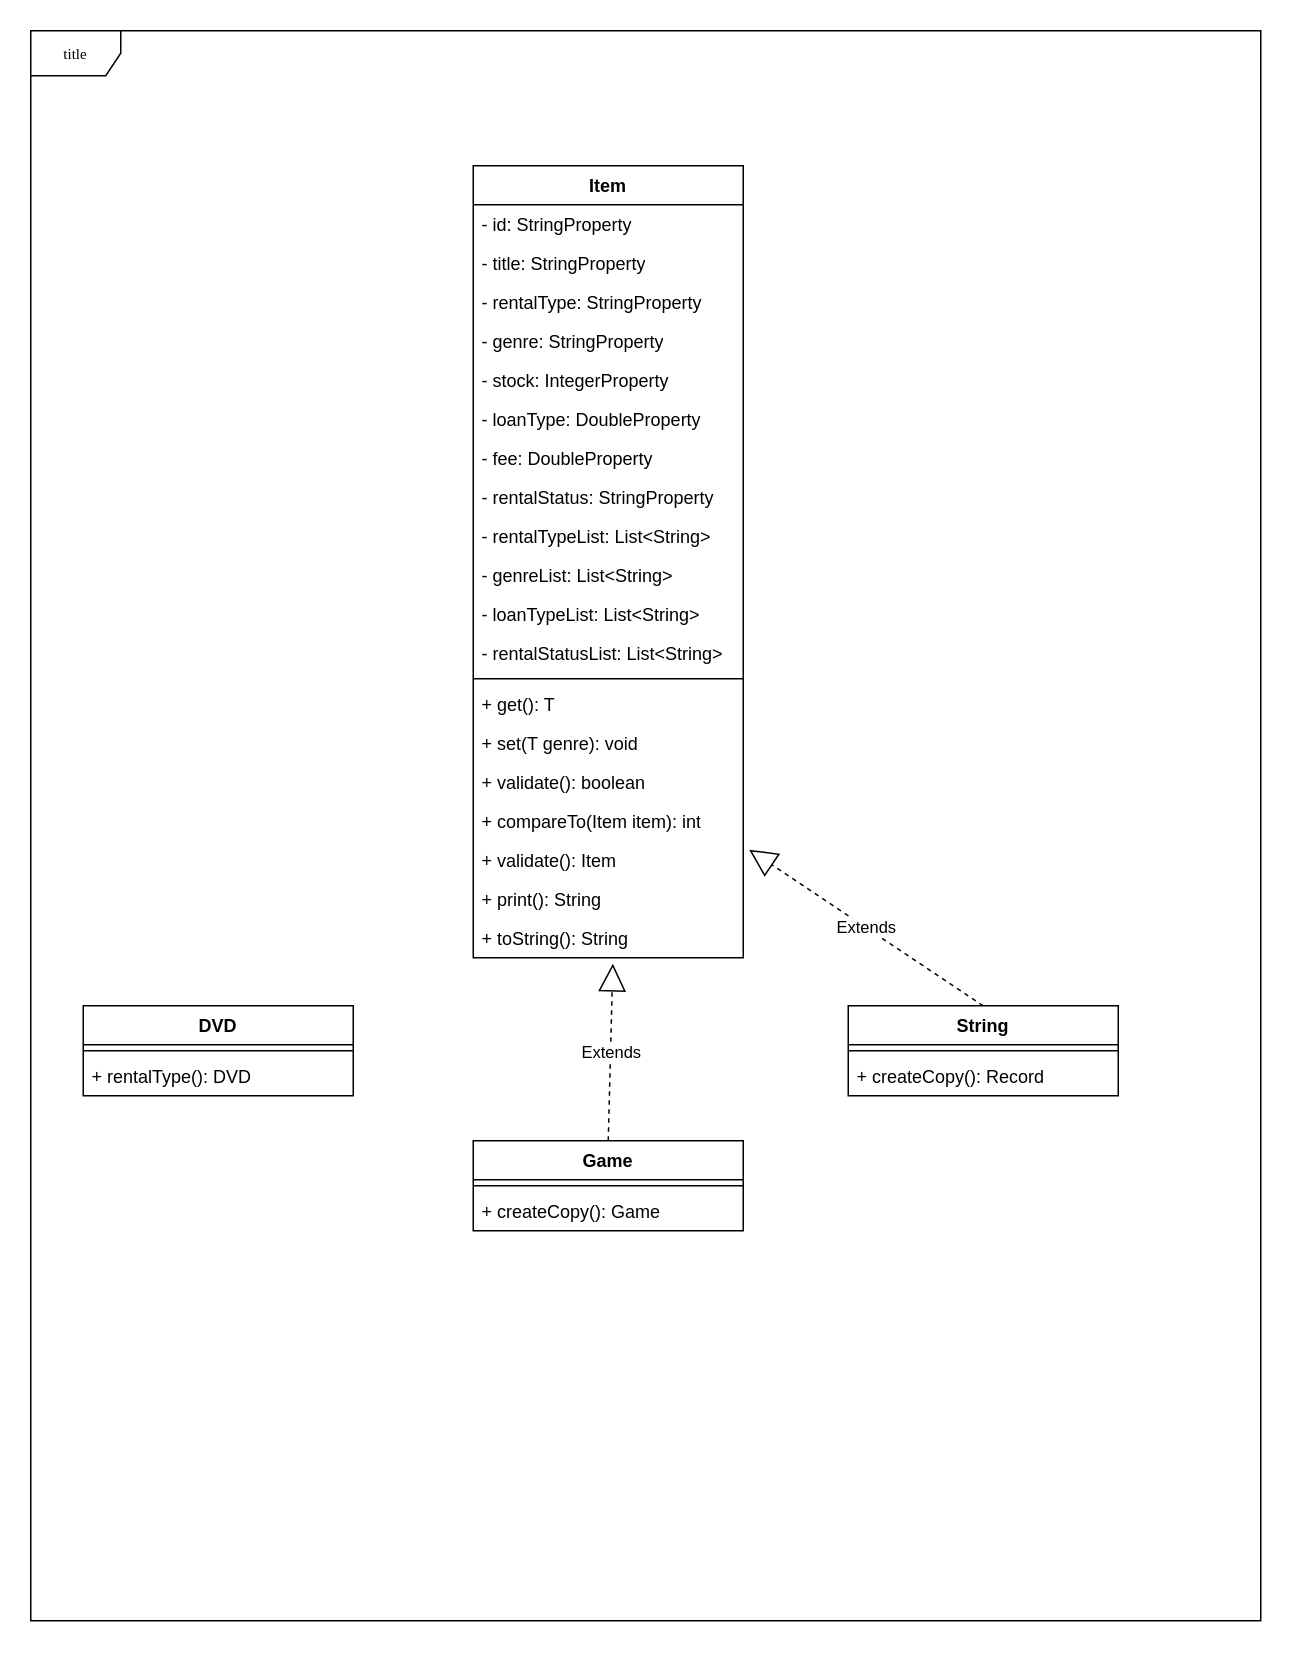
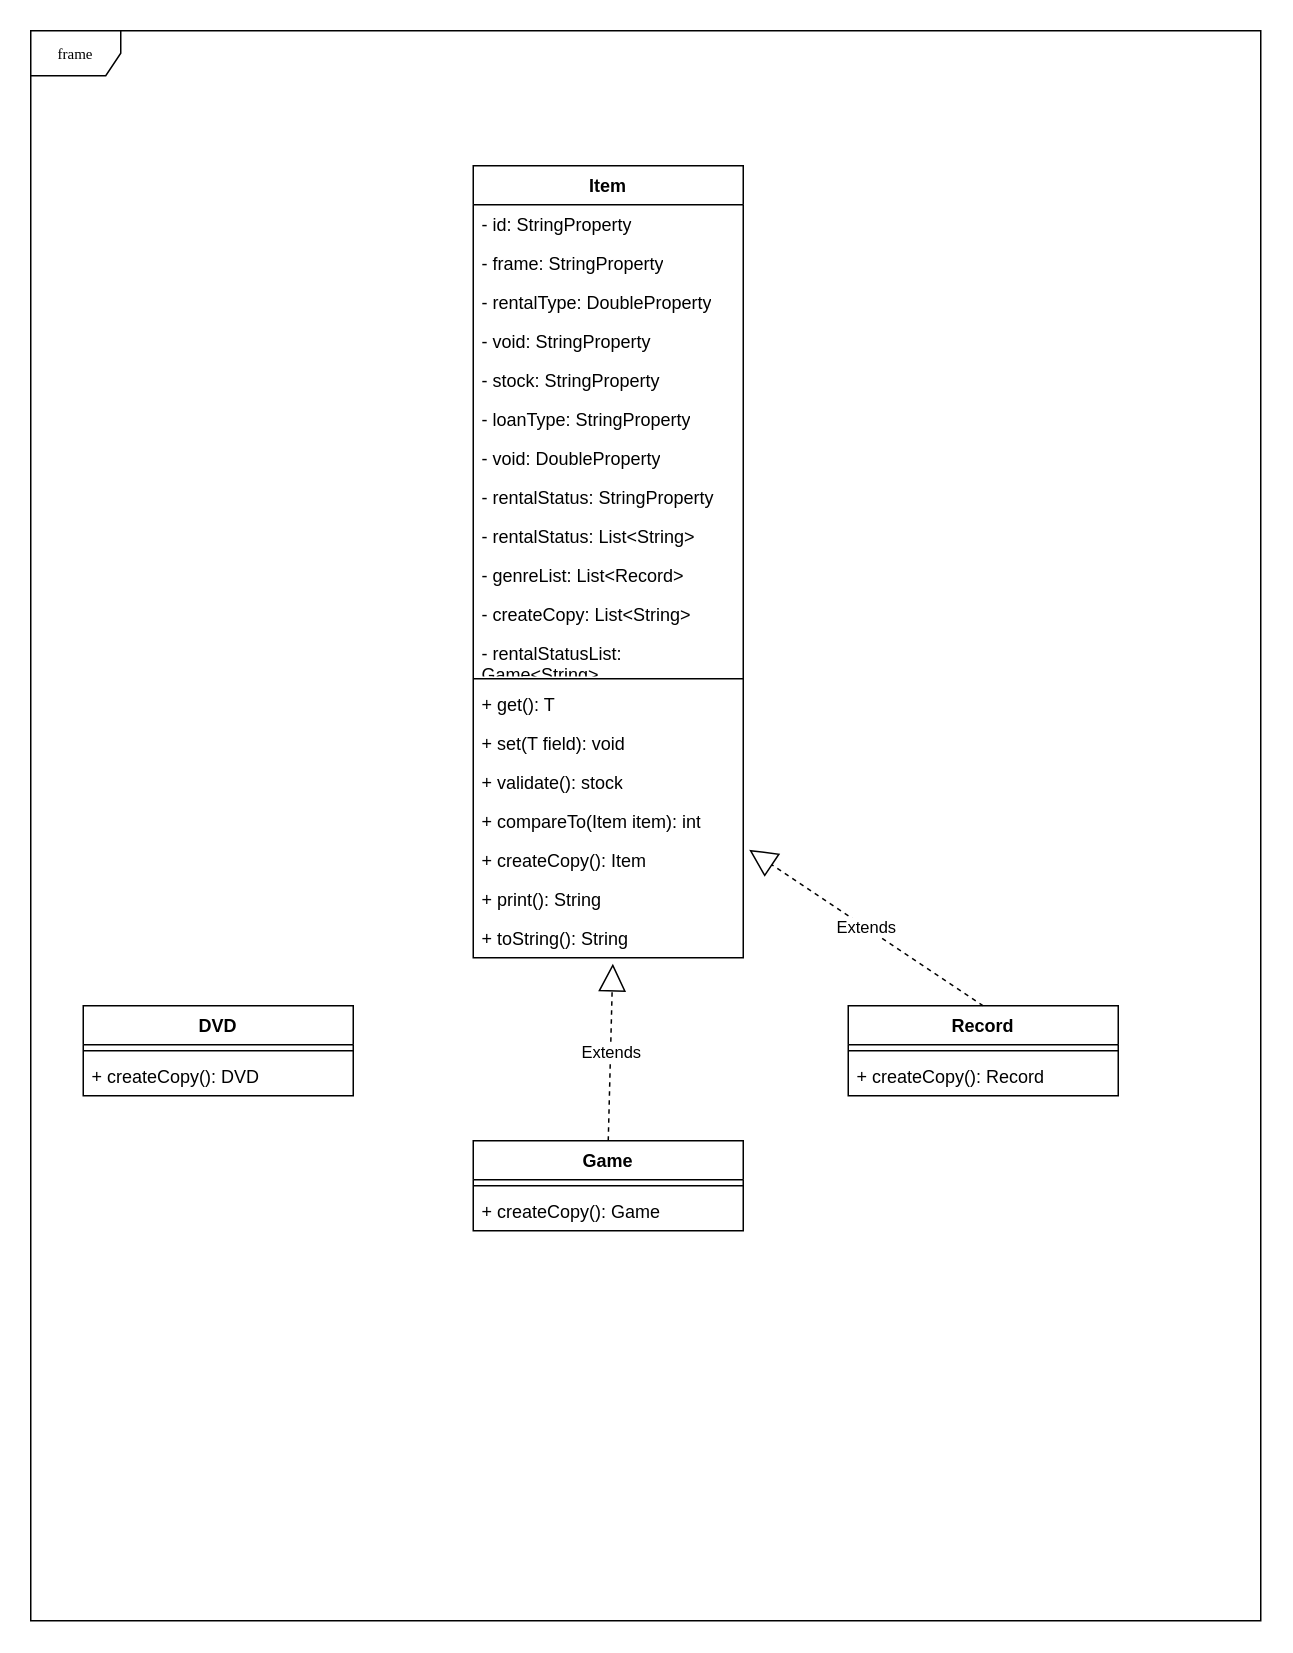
node "title": label "title" -> "frame"
node "- title: StringProperty": label "- title: StringProperty" -> "- frame: StringProperty"
node "- rentalType: StringProperty": label "- rentalType: StringProperty" -> "- rentalType: DoubleProperty"
node "- genre: StringProperty": label "- genre: StringProperty" -> "- void: StringProperty"
node "- stock: IntegerProperty": label "- stock: IntegerProperty" -> "- stock: StringProperty"
node "- loanType: DoubleProperty": label "- loanType: DoubleProperty" -> "- loanType: StringProperty"
node "- fee: DoubleProperty": label "- fee: DoubleProperty" -> "- void: DoubleProperty"
node "- rentalTypeList: List<String>": label "- rentalTypeList: List<String>" -> "- rentalStatus: List<String>"
node "- genreList: List<String>": label "- genreList: List<String>" -> "- genreList: List<Record>"
node "- loanTypeList: List<String>": label "- loanTypeList: List<String>" -> "- createCopy: List<String>"
node "- rentalStatusList: List<String>": label "- rentalStatusList: List<String>" -> "- rentalStatusList: Game<String>"
node "+ set(T genre): void": label "+ set(T genre): void" -> "+ set(T field): void"
node "+ validate(): boolean": label "+ validate(): boolean" -> "+ validate(): stock"
node "+ validate(): Item": label "+ validate(): Item" -> "+ createCopy(): Item"
node "String": label "String" -> "Record"
node "+ rentalType(): DVD": label "+ rentalType(): DVD" -> "+ createCopy(): DVD"
